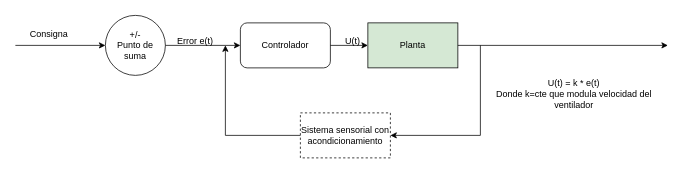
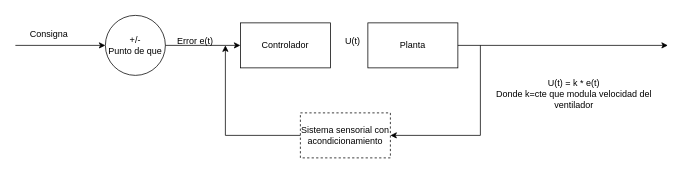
node "+/- Punto de suma": label "+/- Punto de suma" -> "+/- Punto de que"
node "Controlador": shape rounded rectangle -> rectangle
edge "Controlador" -> "Planta": removed
node "Planta": fillcolor #d5e8d4 -> #ffffff
